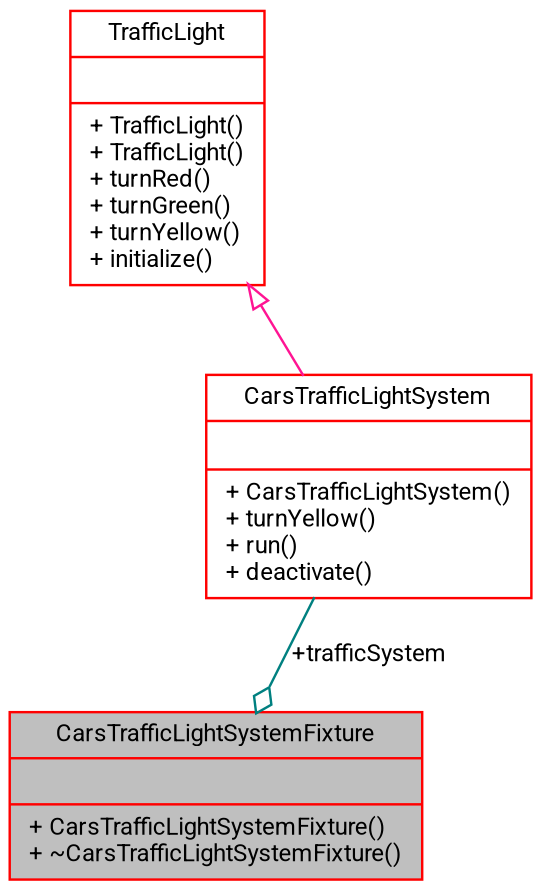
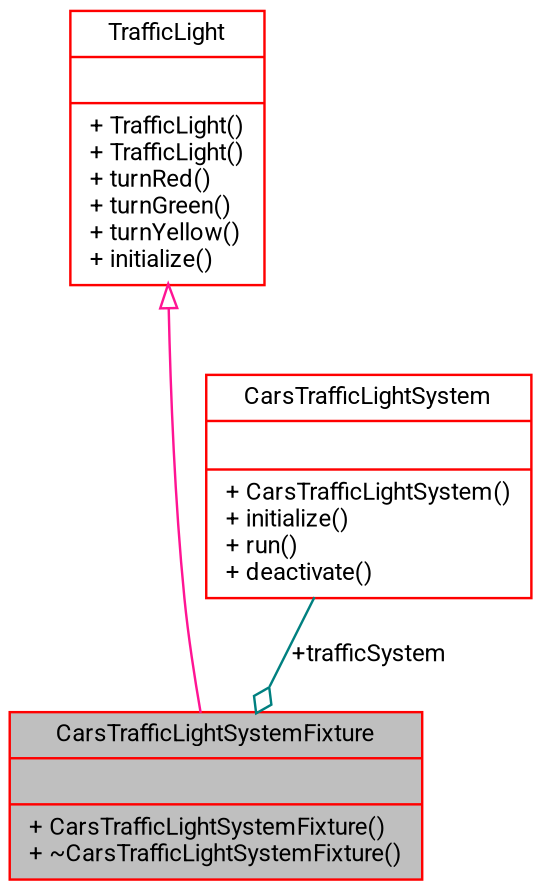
edge "CarsTrafficLightSystem" -> "TrafficLight": now "CarsTrafficLightSystemFixture" -> "TrafficLight"
node "CarsTrafficLightSystem": text "+ turnYellow()" -> "+ initialize()"
